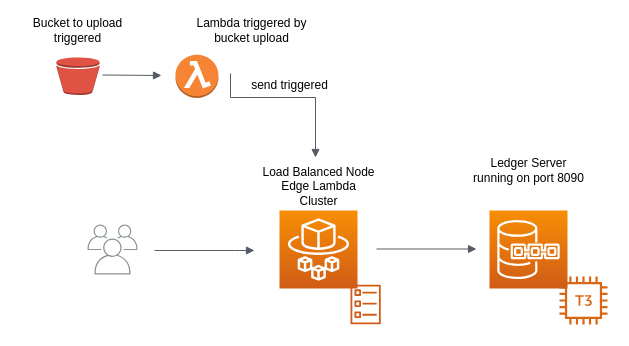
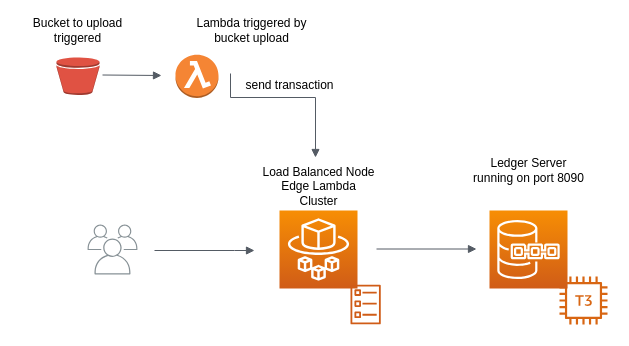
node "send triggered": label "send triggered" -> "send transaction"
